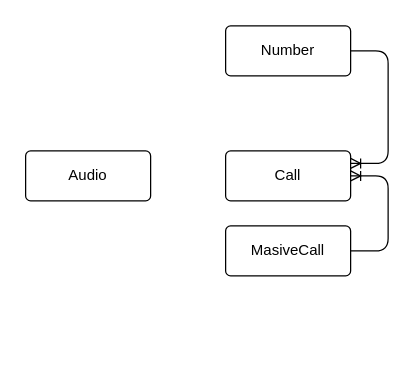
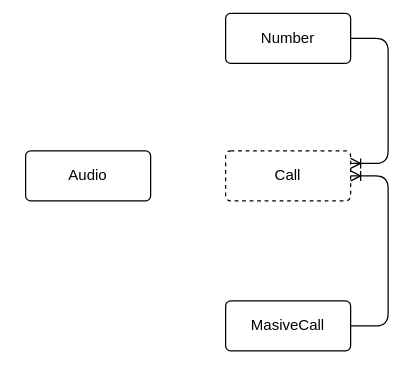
node "Number": moved (288, 51) -> (288, 38)
node "Call": style solid -> dashed
node "MasiveCall": moved (288, 251) -> (288, 326)
